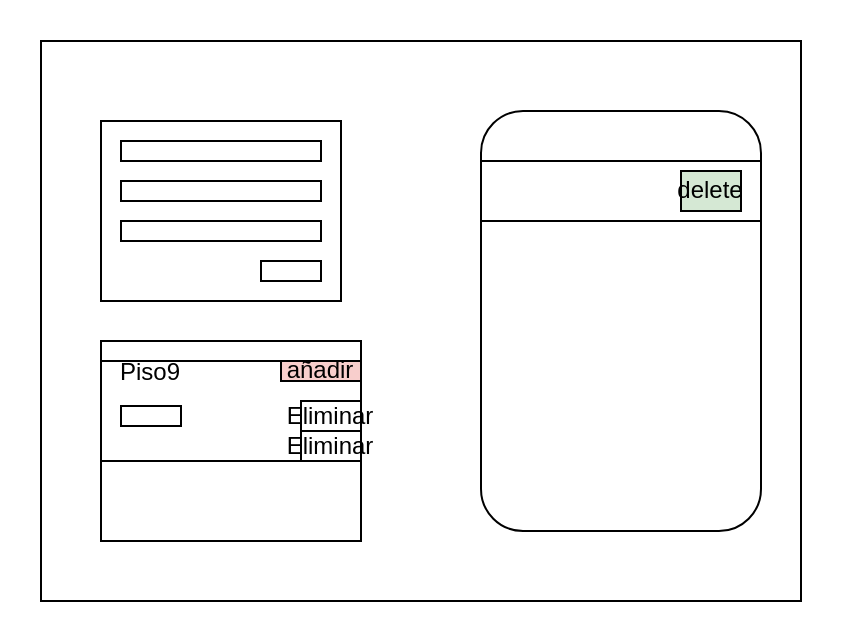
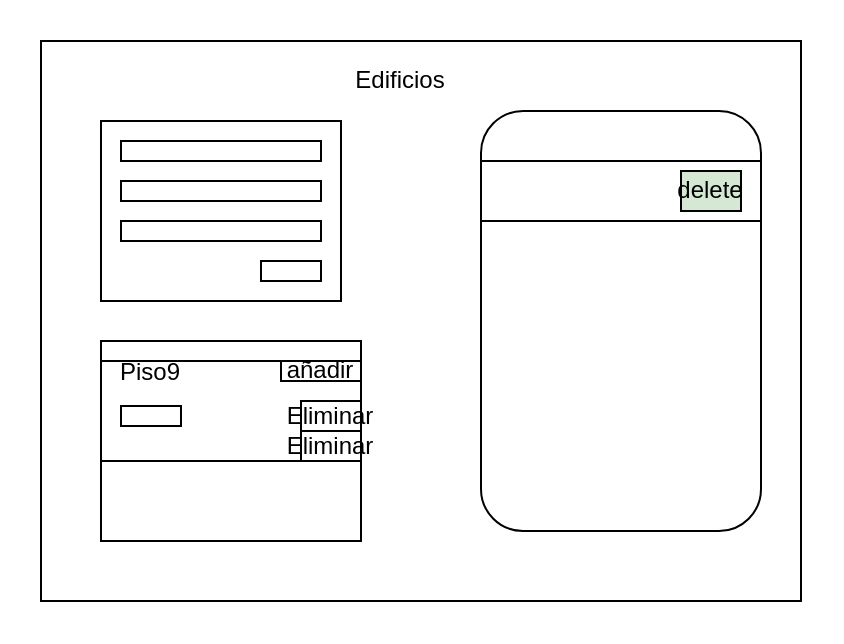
node "Edificios": added
node "añadir": fillcolor #f8cecc -> #ffffff
